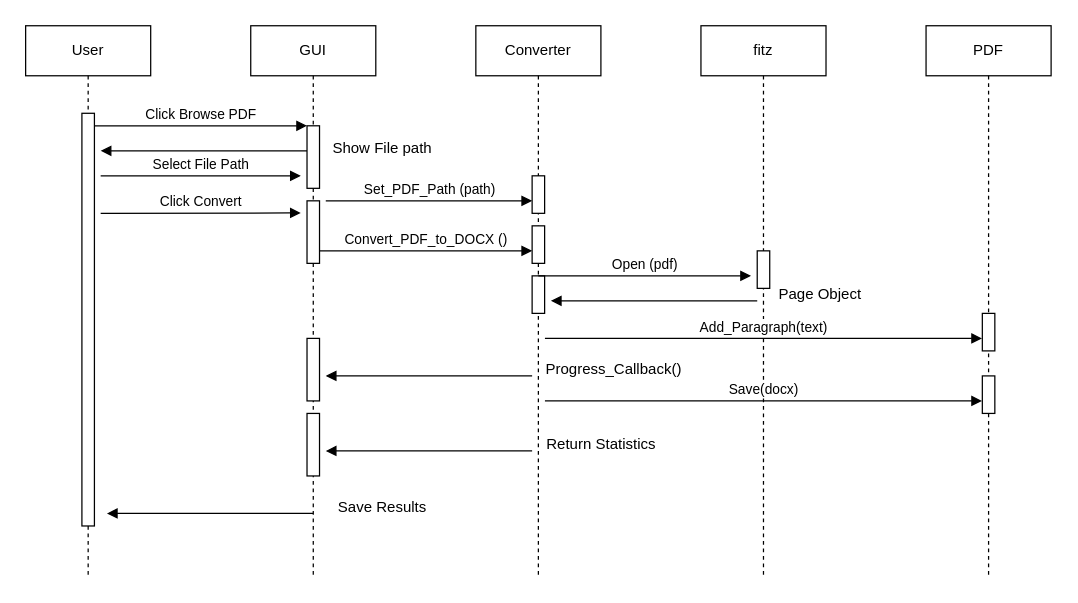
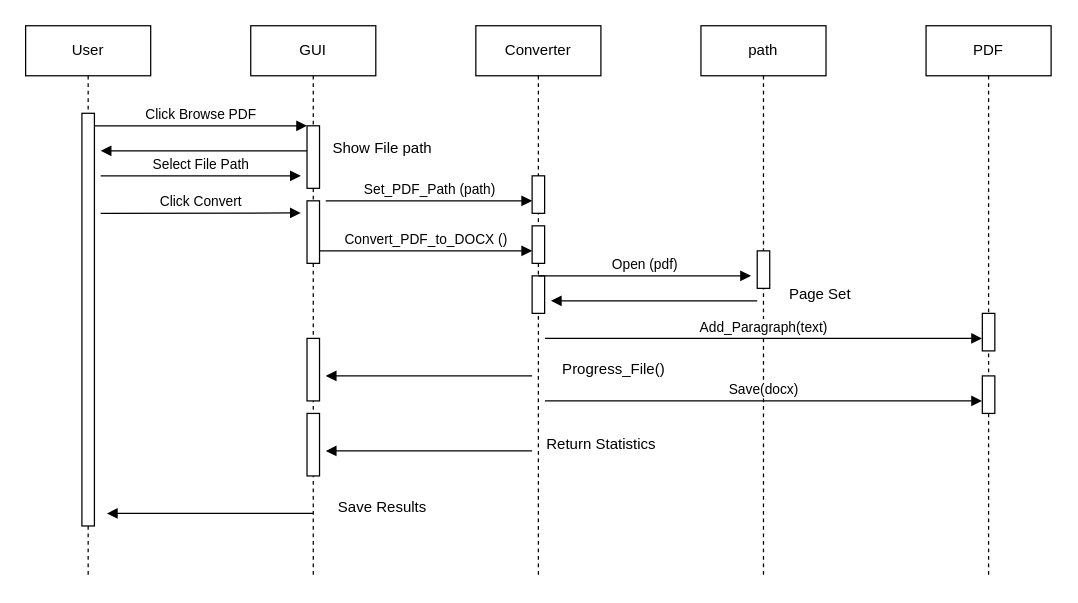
node "fitz": label "fitz" -> "path"
node "Page Object": label "Page Object" -> "Page Set"
node "Progress_Callback()": label "Progress_Callback()" -> "Progress_File()"
